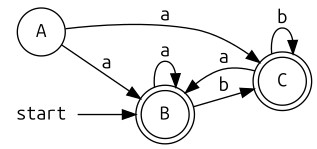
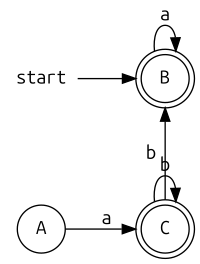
edge "C" -> "B": label "a" -> "b"
edge "A" -> "B": removed, label "a"
edge "B" -> "C": removed, label "b"
